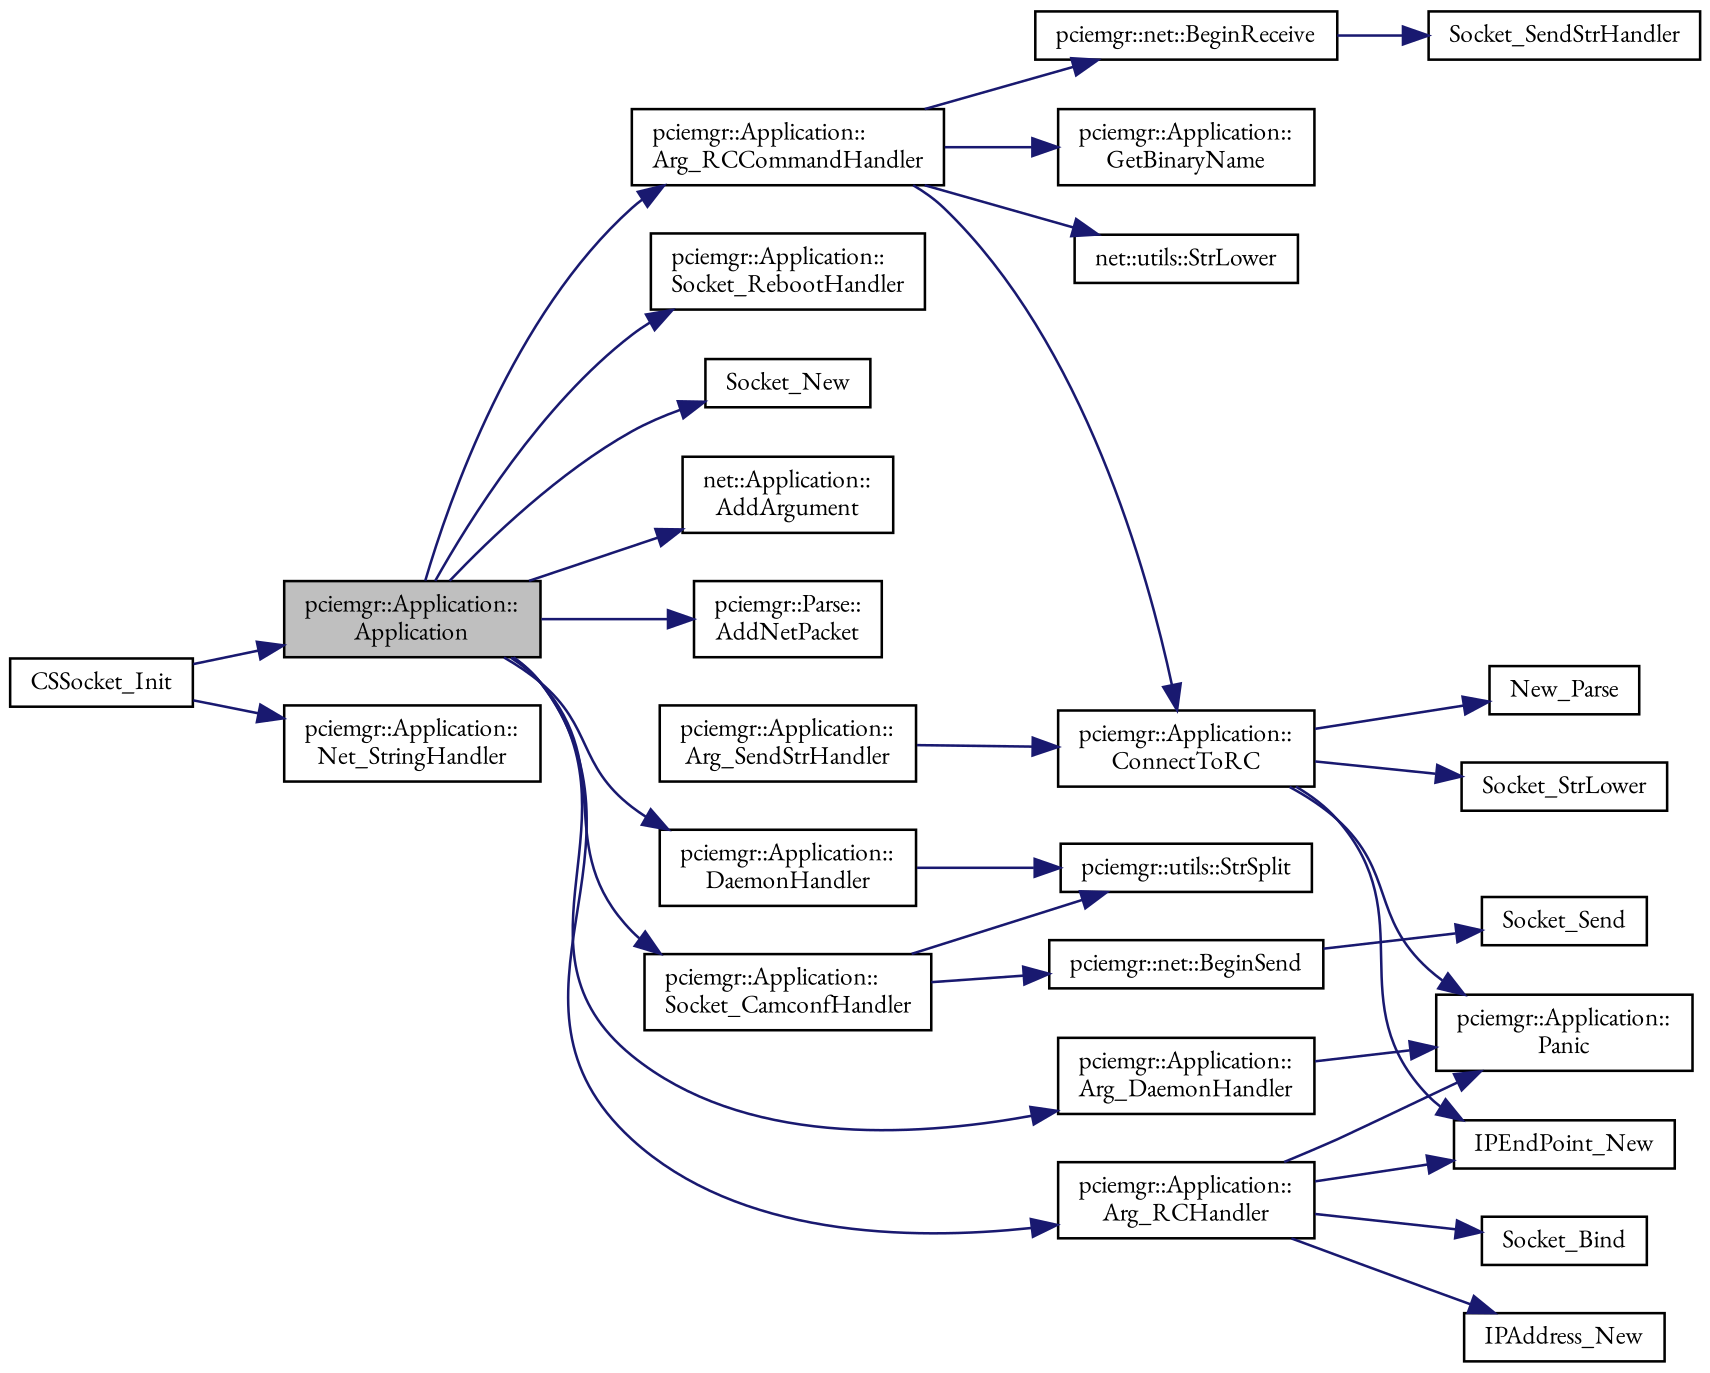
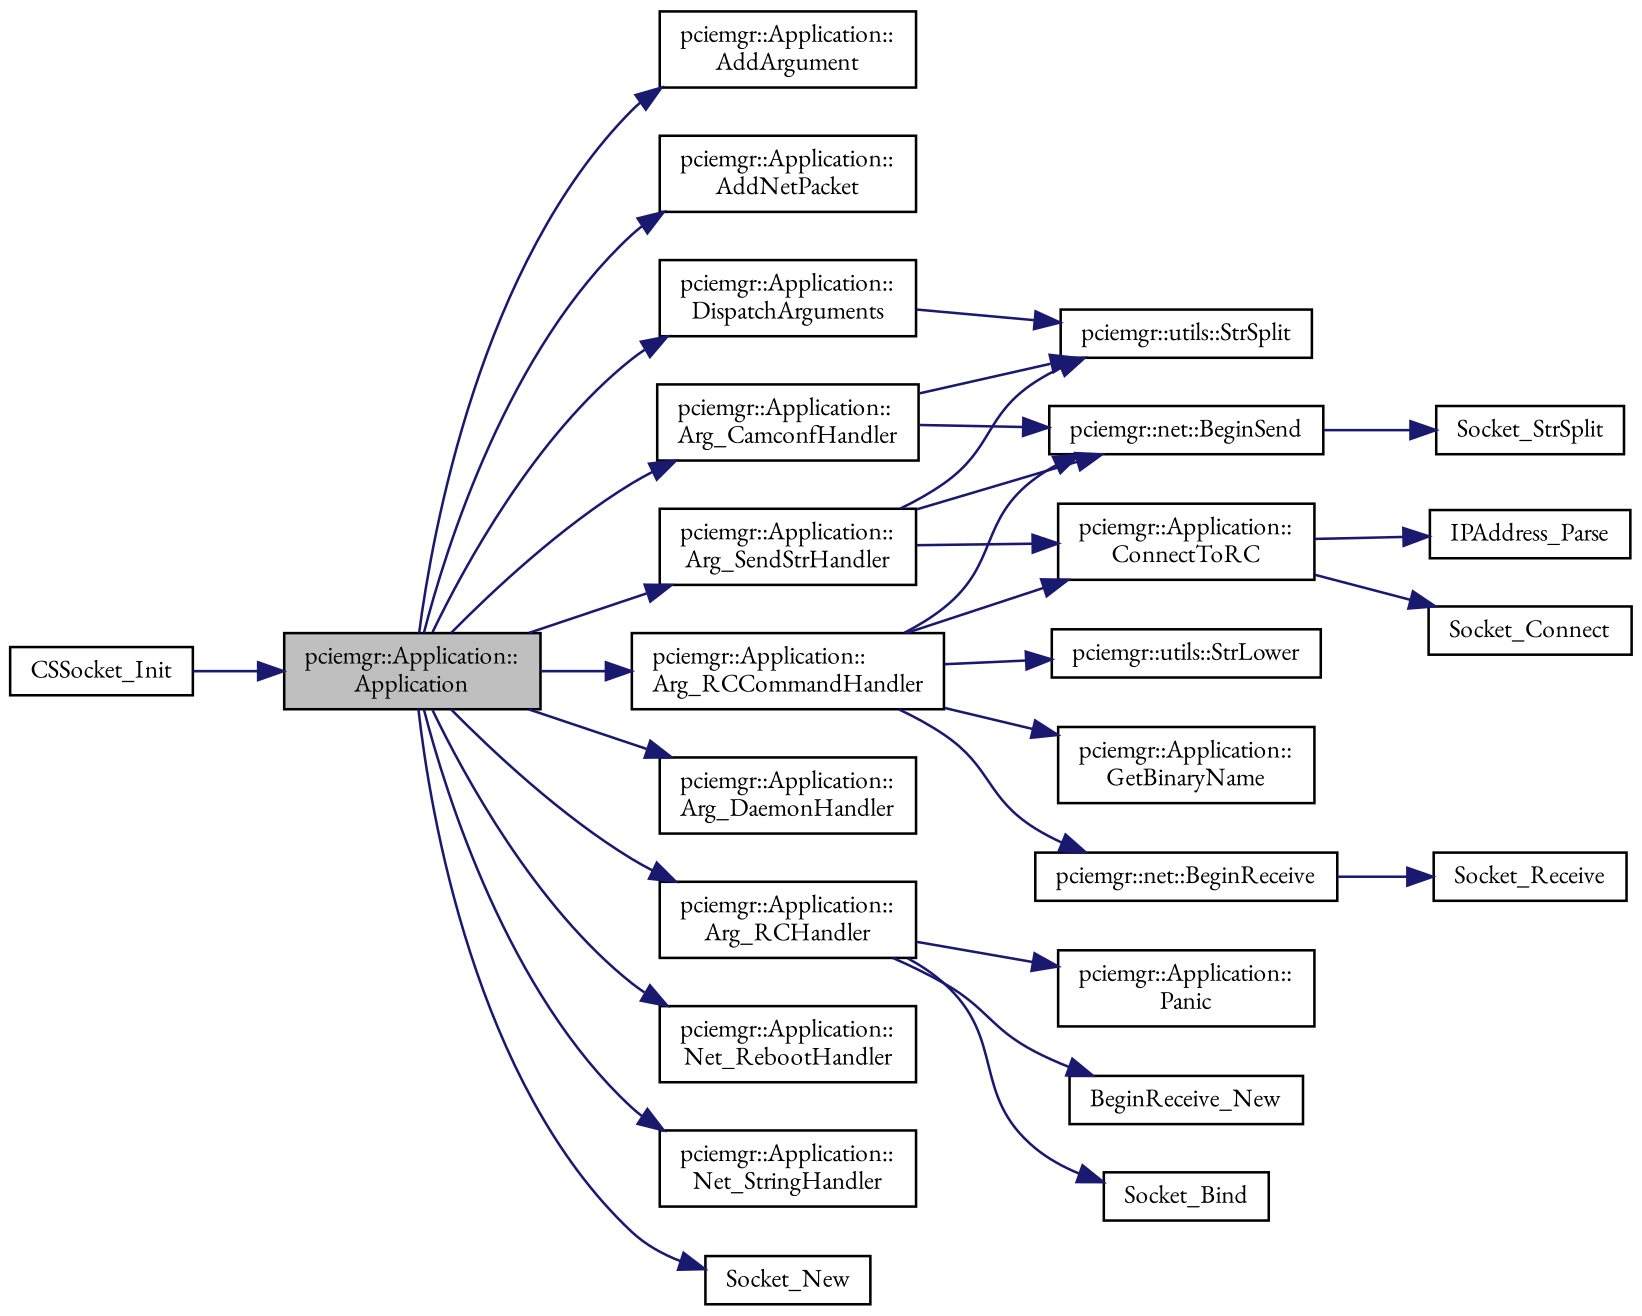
node "Socket_SendStrHandler": label "Socket_SendStrHandler" -> "Socket_Receive"
node "net::utils::StrLower": label "net::utils::StrLower" -> "pciemgr::utils::StrLower"
node "pciemgr::Application:: Socket_RebootHandler": label "pciemgr::Application:: Socket_RebootHandler" -> "pciemgr::Application:: Net_RebootHandler"
edge "pciemgr::Application:: Arg_SendStrHandler" -> "pciemgr::utils::StrSplit": added
edge "pciemgr::Application:: Arg_SendStrHandler" -> "pciemgr::net::BeginSend": added
node "net::Application:: AddArgument": label "net::Application:: AddArgument" -> "pciemgr::Application:: AddArgument"
edge "pciemgr::Application:: Arg_RCCommandHandler" -> "pciemgr::net::BeginSend": added
edge "pciemgr::Application:: Application" -> "pciemgr::Application:: Arg_SendStrHandler": added
node "pciemgr::Parse:: AddNetPacket": label "pciemgr::Parse:: AddNetPacket" -> "pciemgr::Application:: AddNetPacket"
node "New_Parse": label "New_Parse" -> "IPAddress_Parse"
edge "CSSocket_Init" -> "pciemgr::Application:: Net_StringHandler": now "pciemgr::Application:: Application" -> "pciemgr::Application:: Net_StringHandler"
node "Socket_StrLower": label "Socket_StrLower" -> "Socket_Connect"
node "pciemgr::Application:: DaemonHandler": label "pciemgr::Application:: DaemonHandler" -> "pciemgr::Application:: DispatchArguments"
edge "pciemgr::Application:: ConnectToRC" -> "pciemgr::Application:: Panic": removed
node "Socket_Send": label "Socket_Send" -> "Socket_StrSplit"
node "pciemgr::Application:: Socket_CamconfHandler": label "pciemgr::Application:: Socket_CamconfHandler" -> "pciemgr::Application:: Arg_CamconfHandler"
edge "pciemgr::Application:: Arg_DaemonHandler" -> "pciemgr::Application:: Panic": removed
node "IPEndPoint_New": removed
node "IPAddress_New": label "IPAddress_New" -> "BeginReceive_New"
